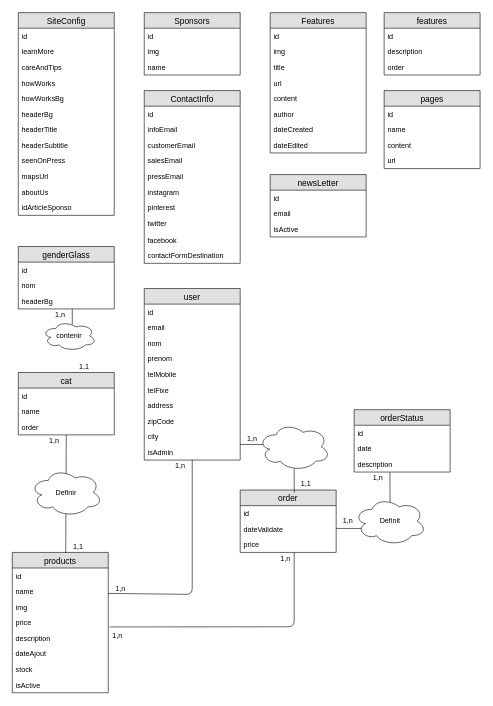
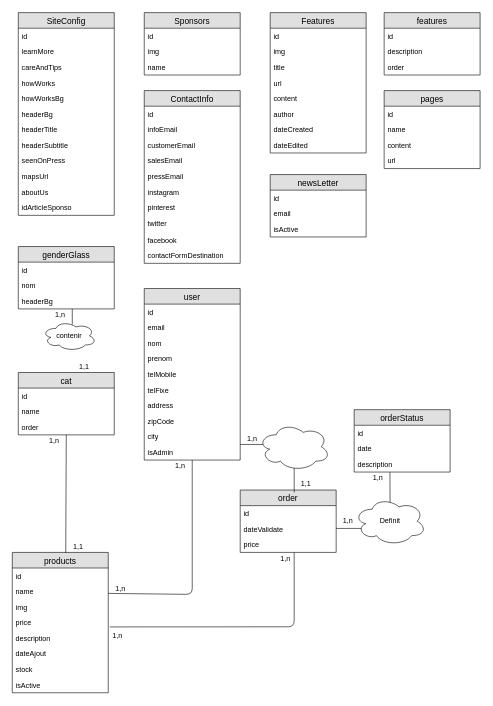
node "Definir": removed
